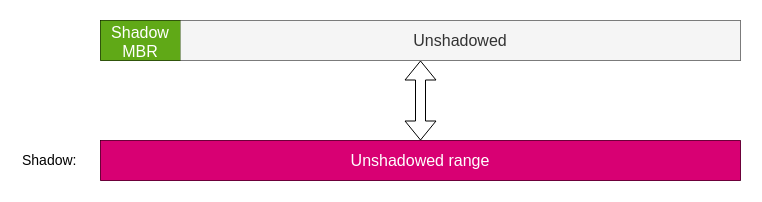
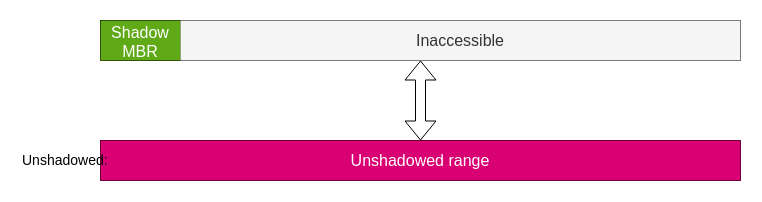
node "Unshadowed": label "Unshadowed" -> "Inaccessible"
node "Shadow:": label "Shadow:" -> "Unshadowed:"
